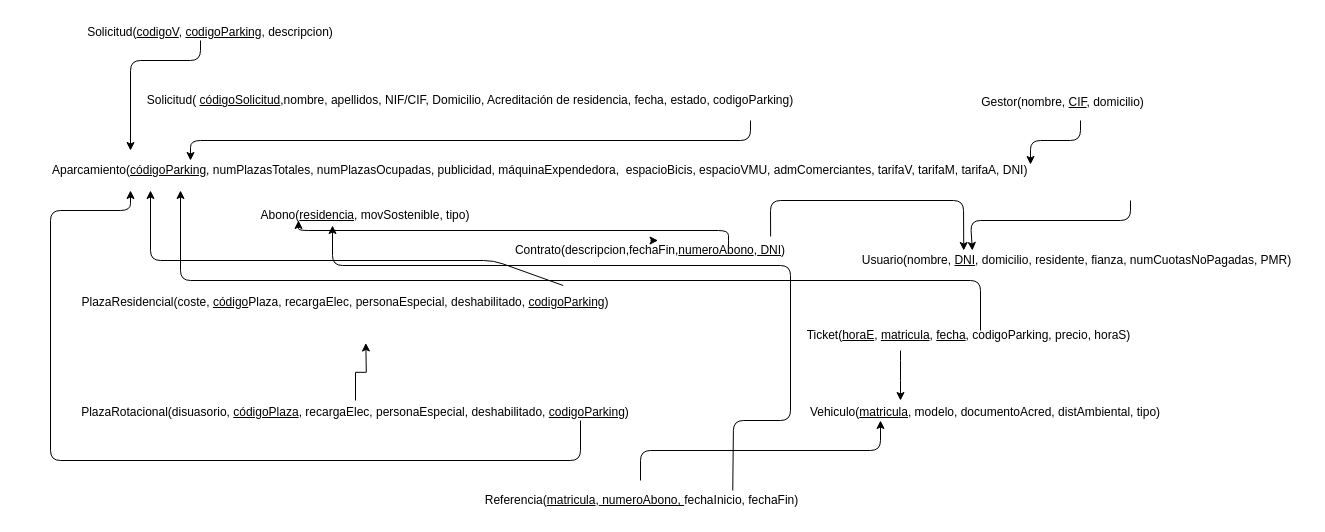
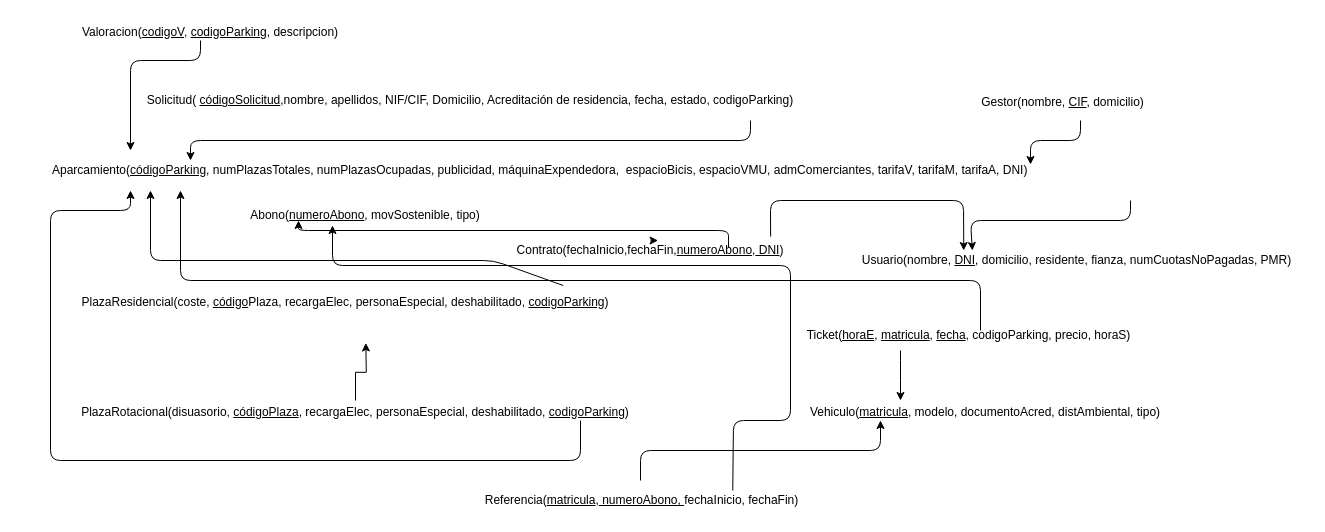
node "Solicitud(codigoV, codigoParking, descripcion)": label "Solicitud(codigoV, codigoParking, descripcion)" -> "Valoracion(codigoV, codigoParking, descripcion)"
node "Abono(residencia, movSostenible, tipo)": label "Abono(residencia, movSostenible, tipo)" -> "Abono(numeroAbono, movSostenible, tipo)"
node "Contrato(descripcion,fechaFin,numeroAbono, DNI)": label "Contrato(descripcion,fechaFin,numeroAbono, DNI)" -> "Contrato(fechaInicio,fechaFin,numeroAbono, DNI)"
